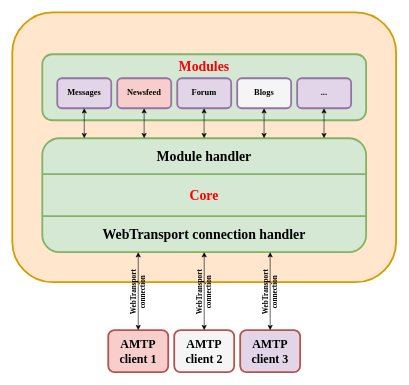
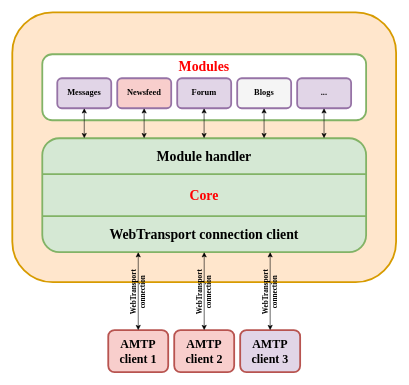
node "Modules": fillcolor #d5e8d4 -> #ffffff
node "WebTransport connection handler": label "WebTransport connection handler" -> "WebTransport connection client"
node "AMTP client 2": fillcolor #f5f5f5 -> #f8cecc
